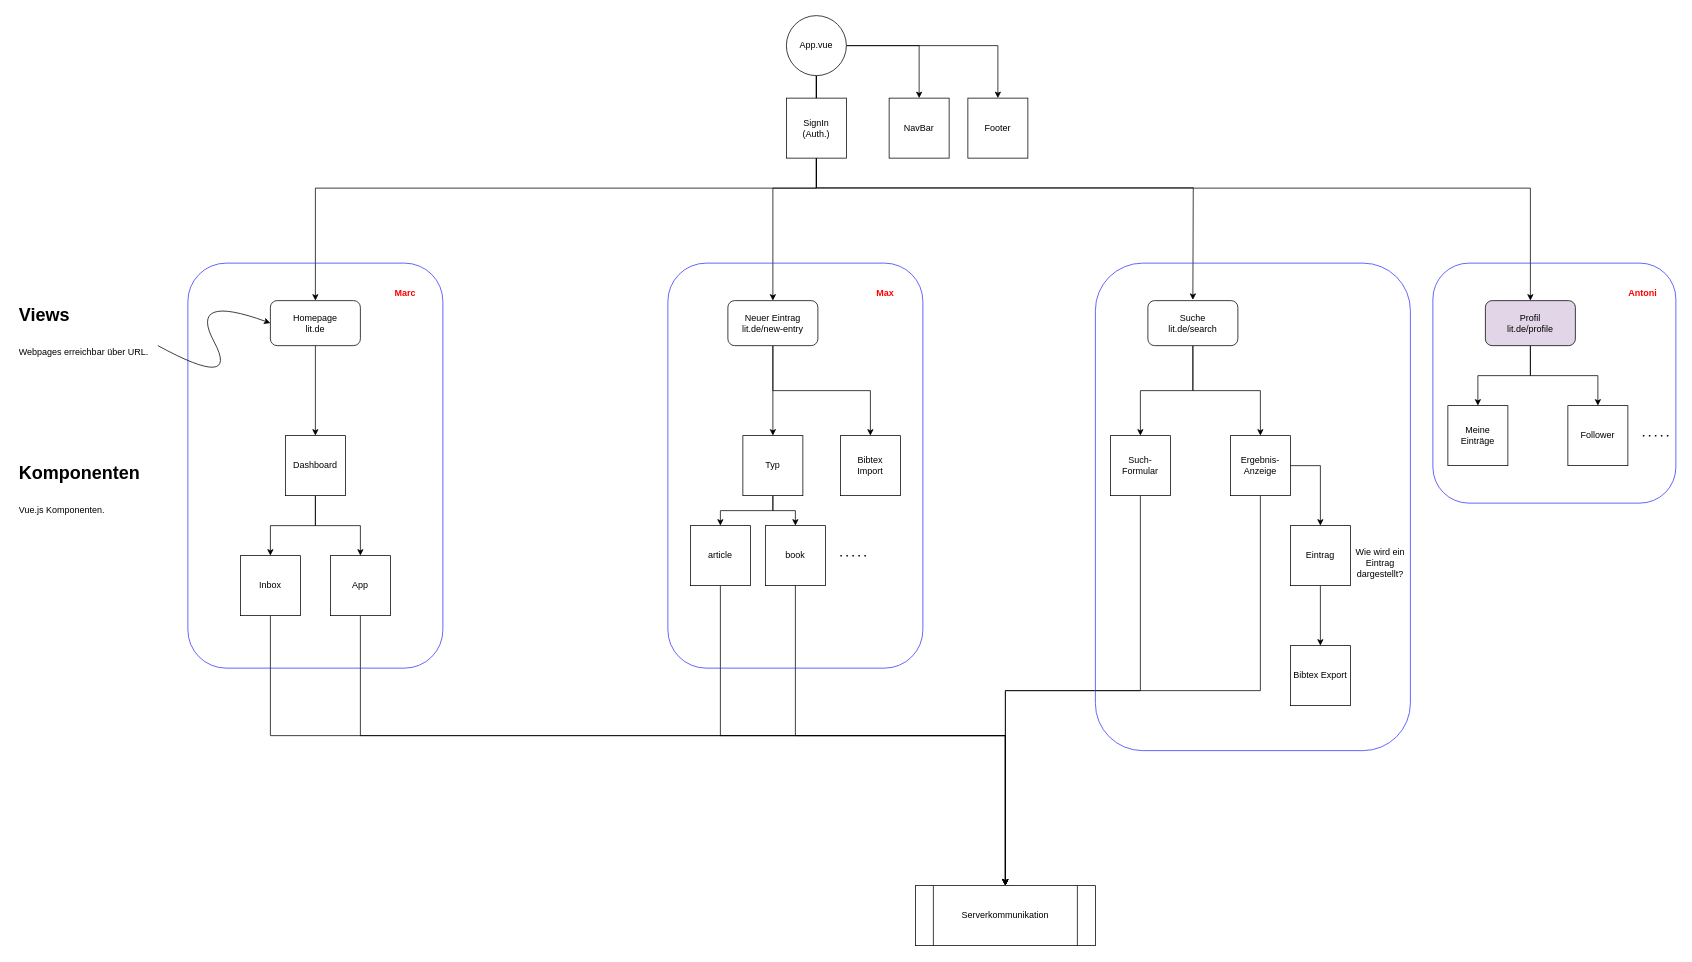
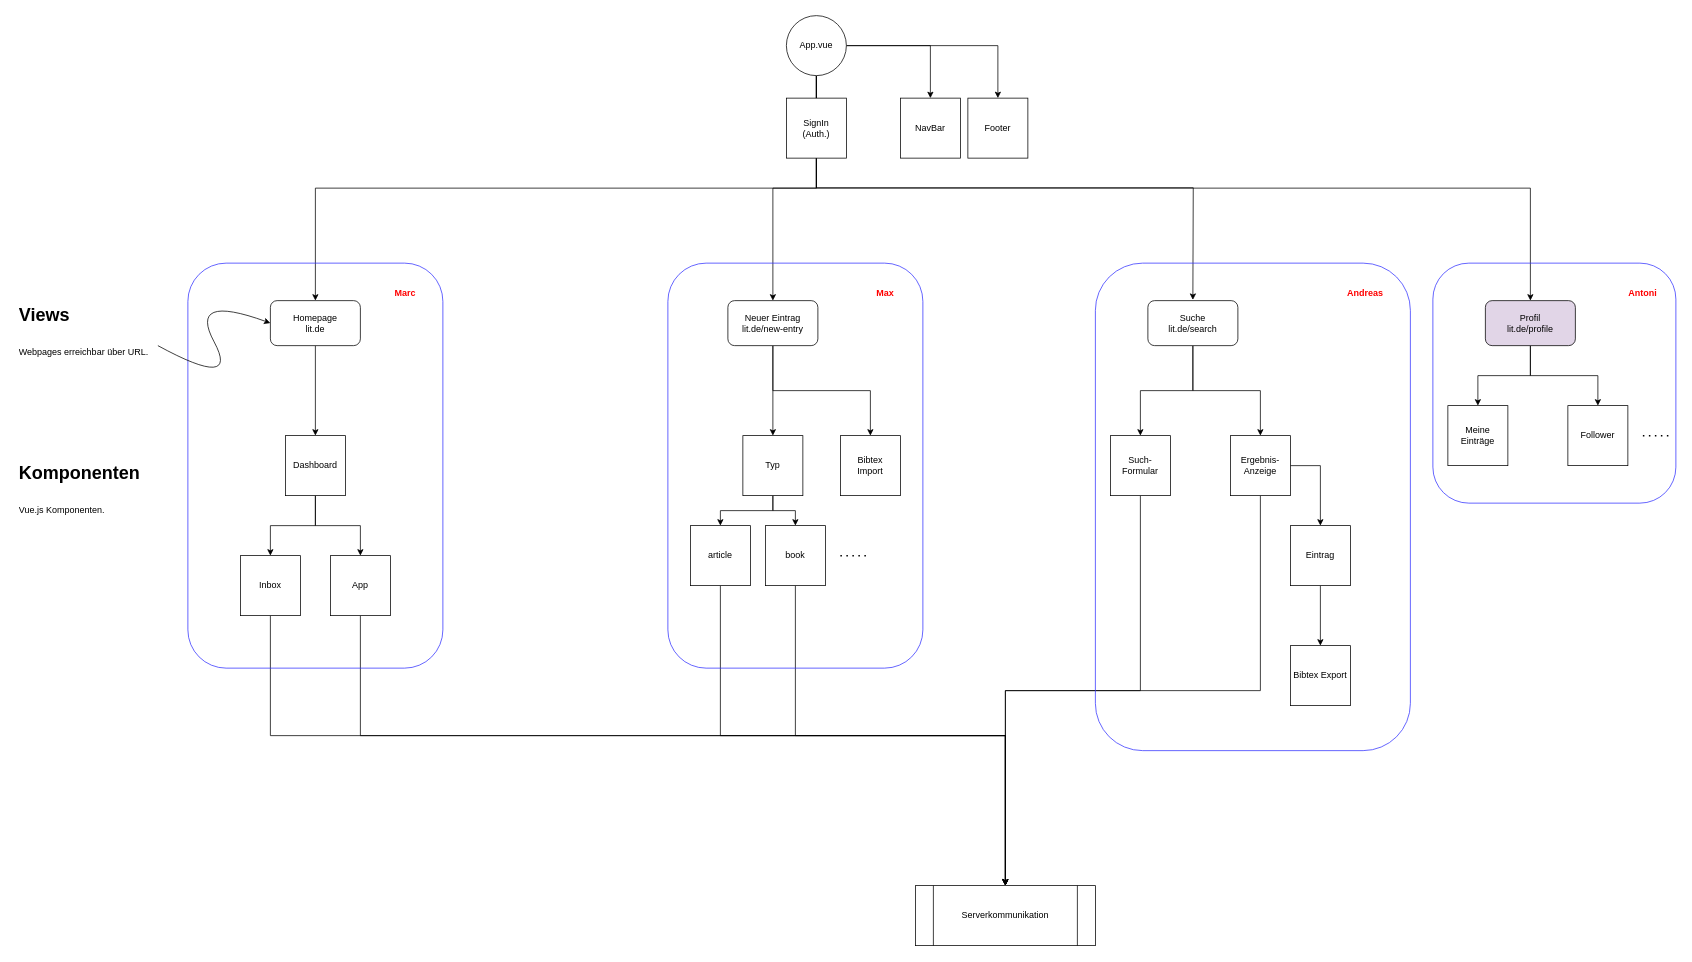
node "NavBar": moved (919, 128) -> (930, 128)
node "Andreas": added
node "Wie wird ein Eintrag dargestellt?": removed
